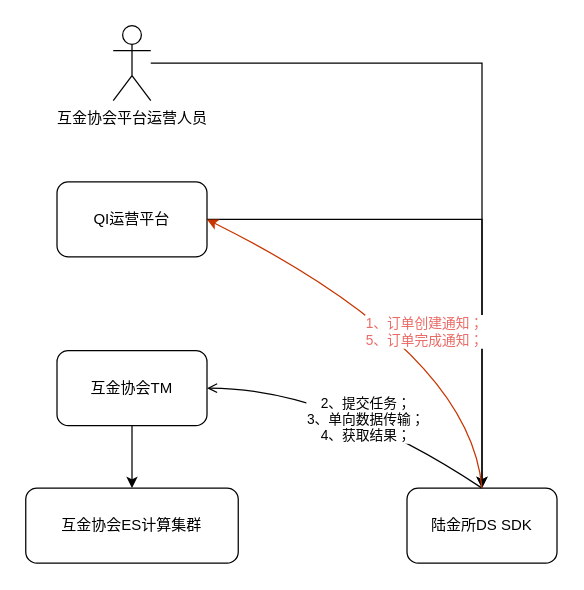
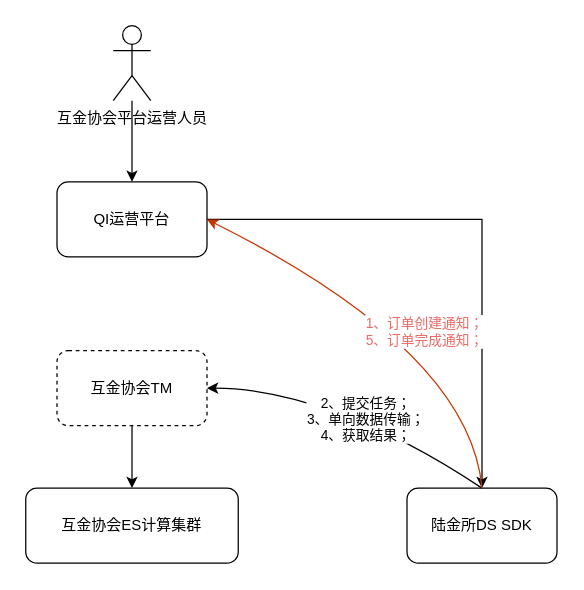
edge "互金协会平台运营人员" -> "陆金所DS SDK": now "互金协会平台运营人员" -> "QI运营平台"
node "互金协会TM": style solid -> dashed
edge "陆金所DS SDK" -> "互金协会TM": arrowhead open -> classic
